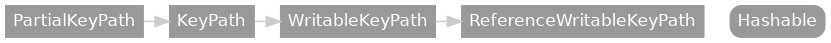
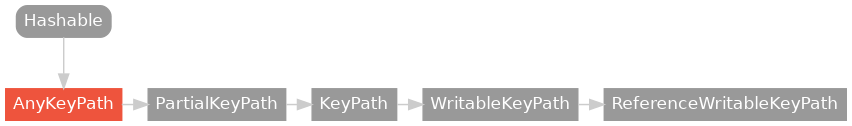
node "AnyKeyPath": added
